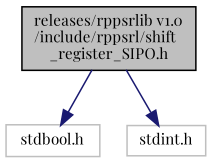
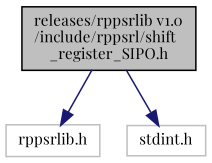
node "stdbool.h": label "stdbool.h" -> "rppsrlib.h"
